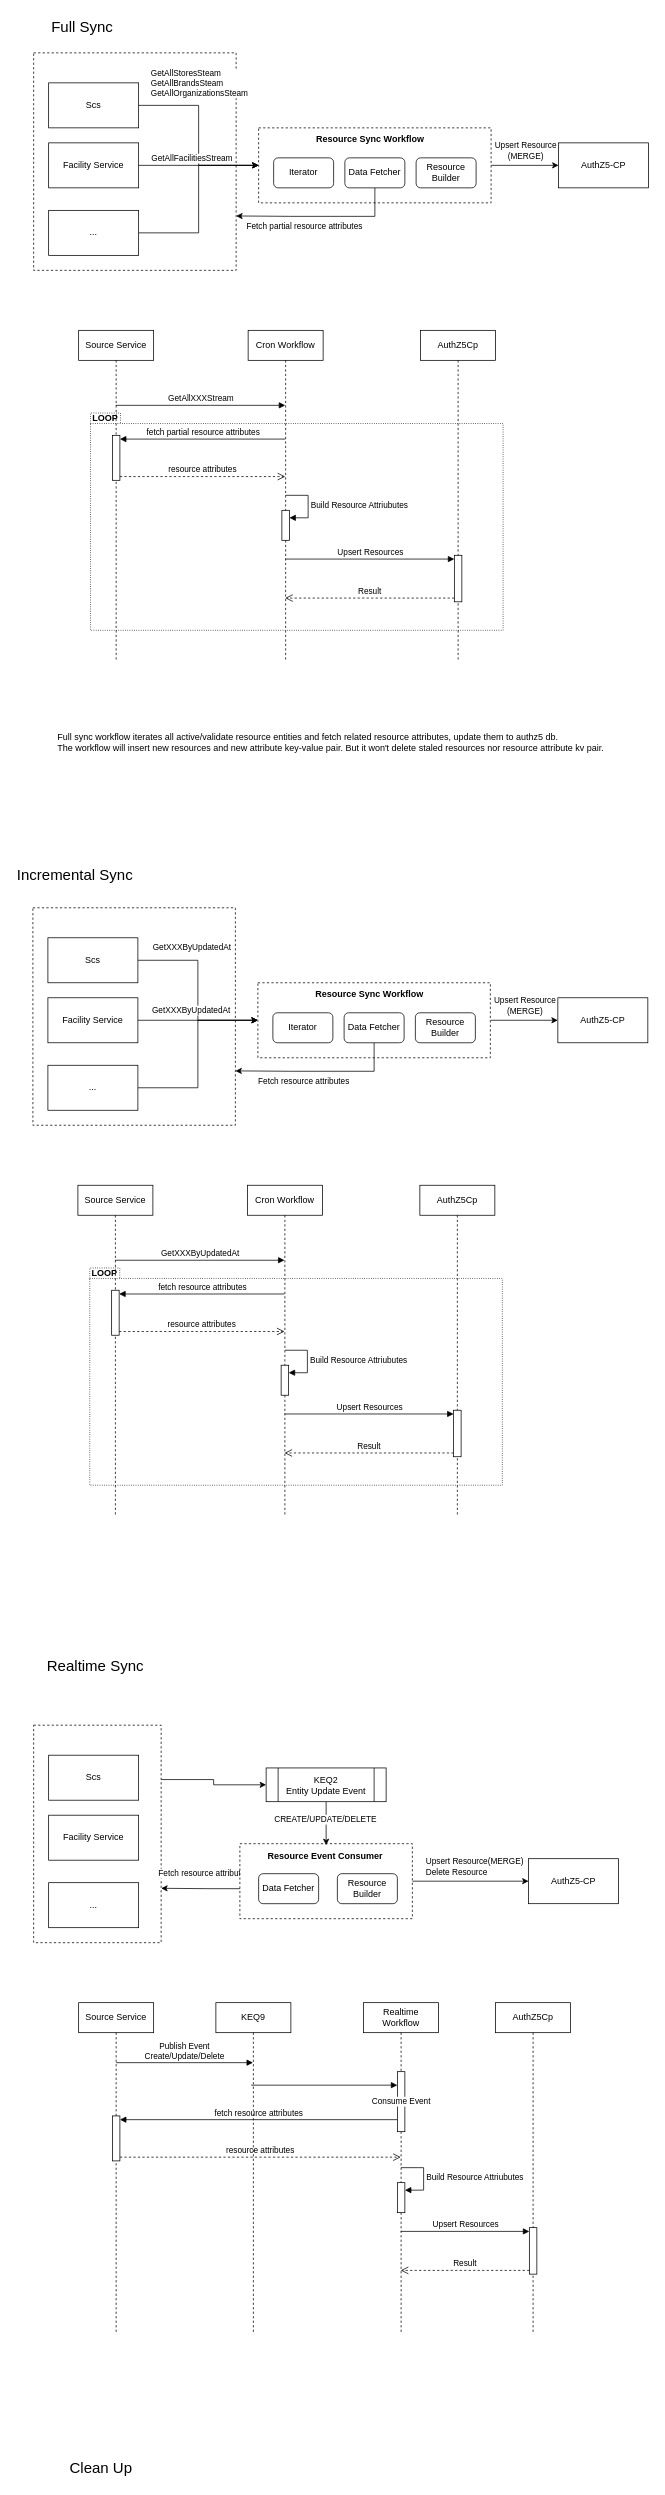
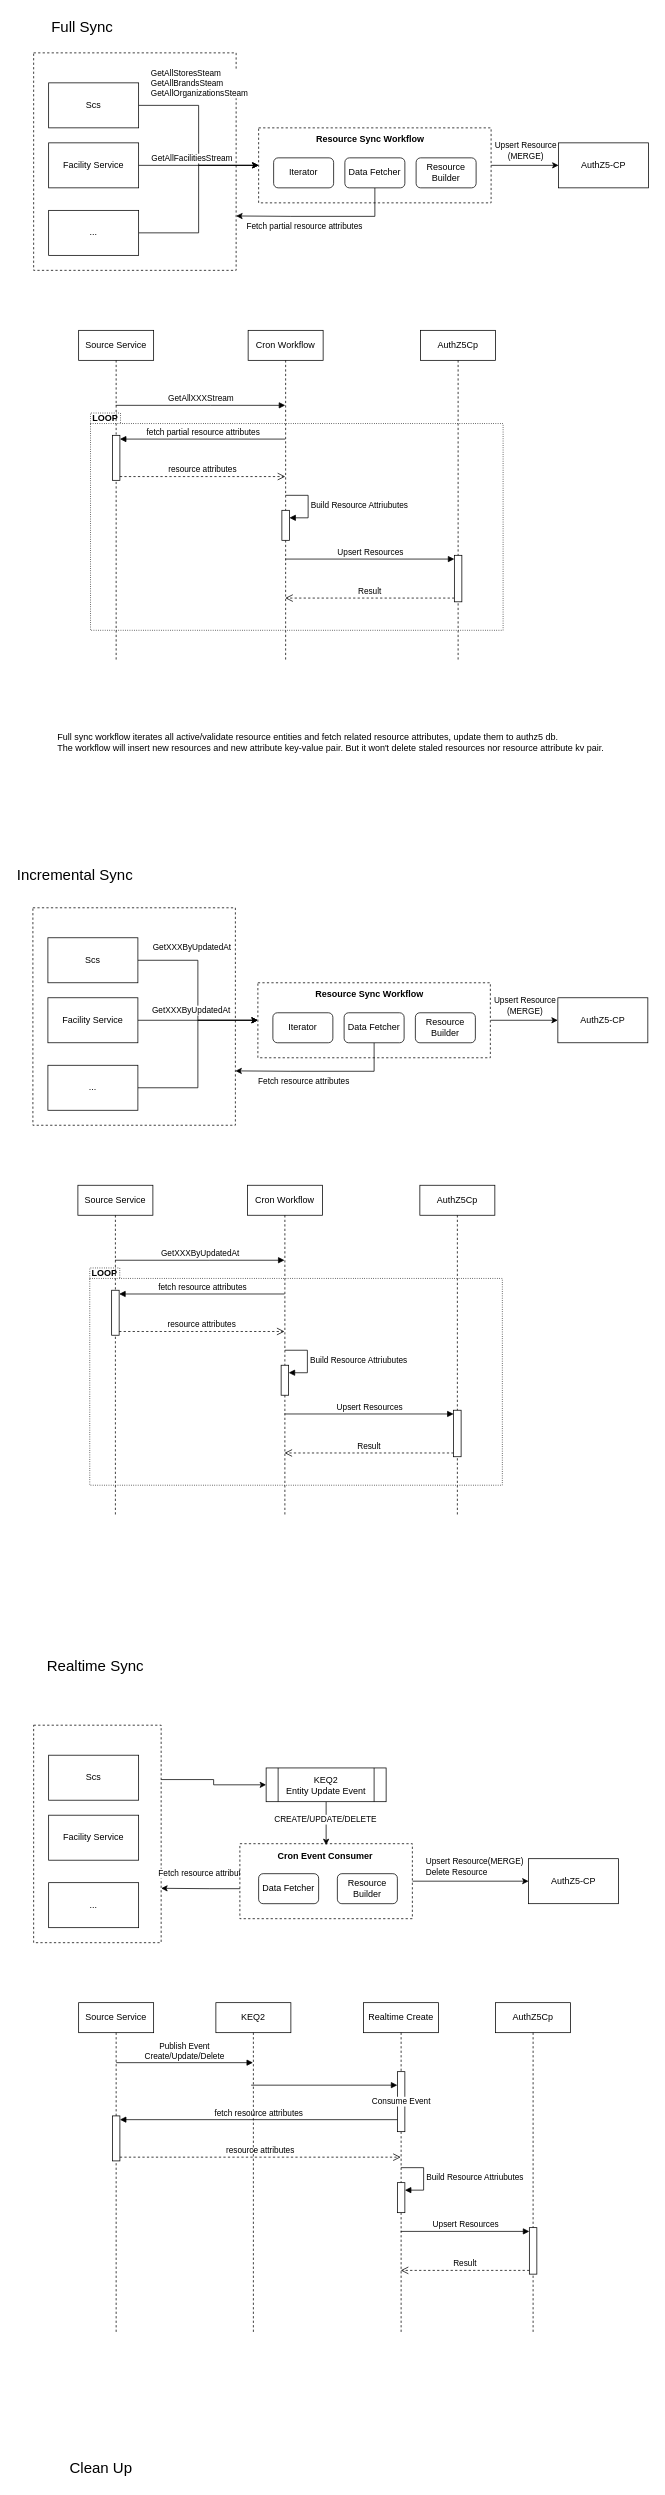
node "Resource Event Consumer": label "Resource Event Consumer" -> "Cron Event Consumer"
node "KEQ9": label "KEQ9" -> "KEQ2"
node "Realtime Workflow": label "Realtime Workflow" -> "Realtime Create"
